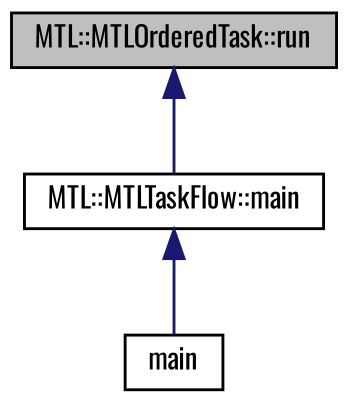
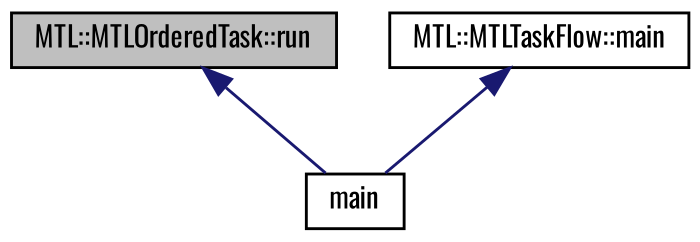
edge "MTL::MTLTaskFlow::main" -> "MTL::MTLOrderedTask::run": now "main" -> "MTL::MTLOrderedTask::run"
